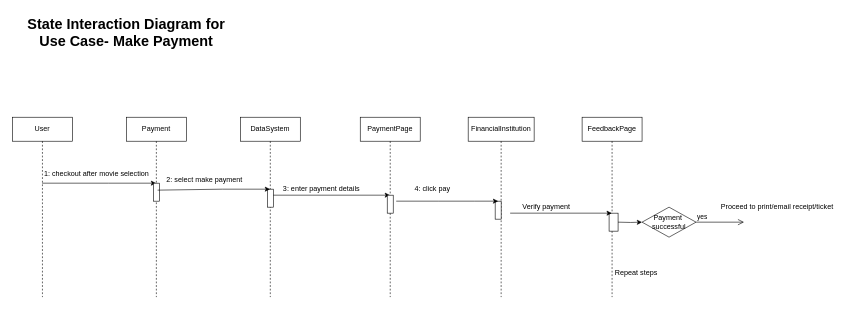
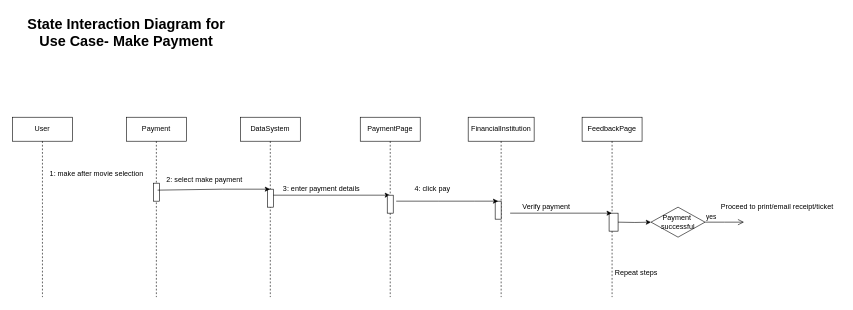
node "1: checkout after movie selection": label "1: checkout after movie selection" -> "1: make after movie selection"
edge "User" -> "Payment": removed
node "Payment successful": moved (669, 222) -> (678, 222)
